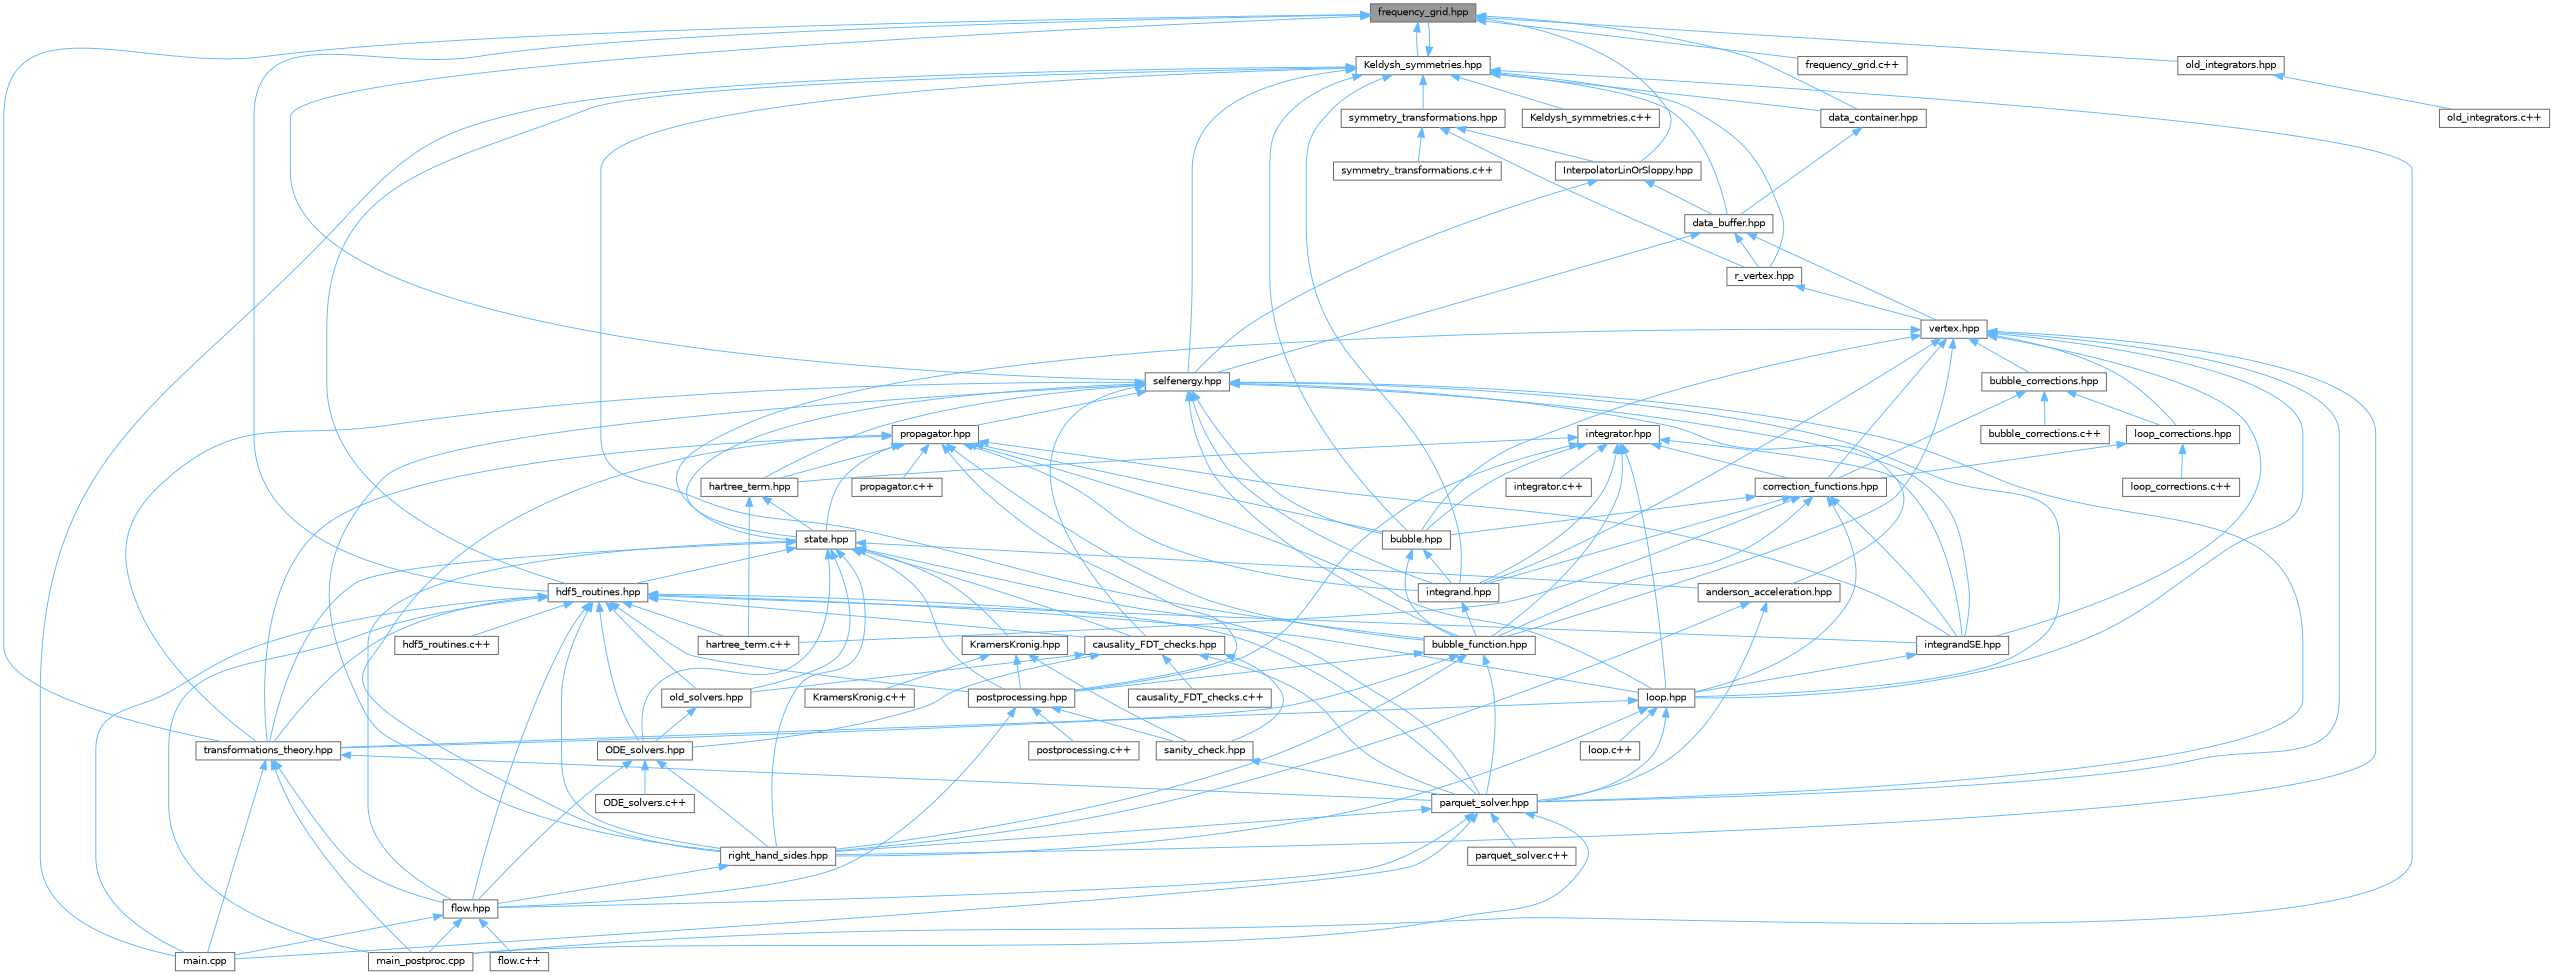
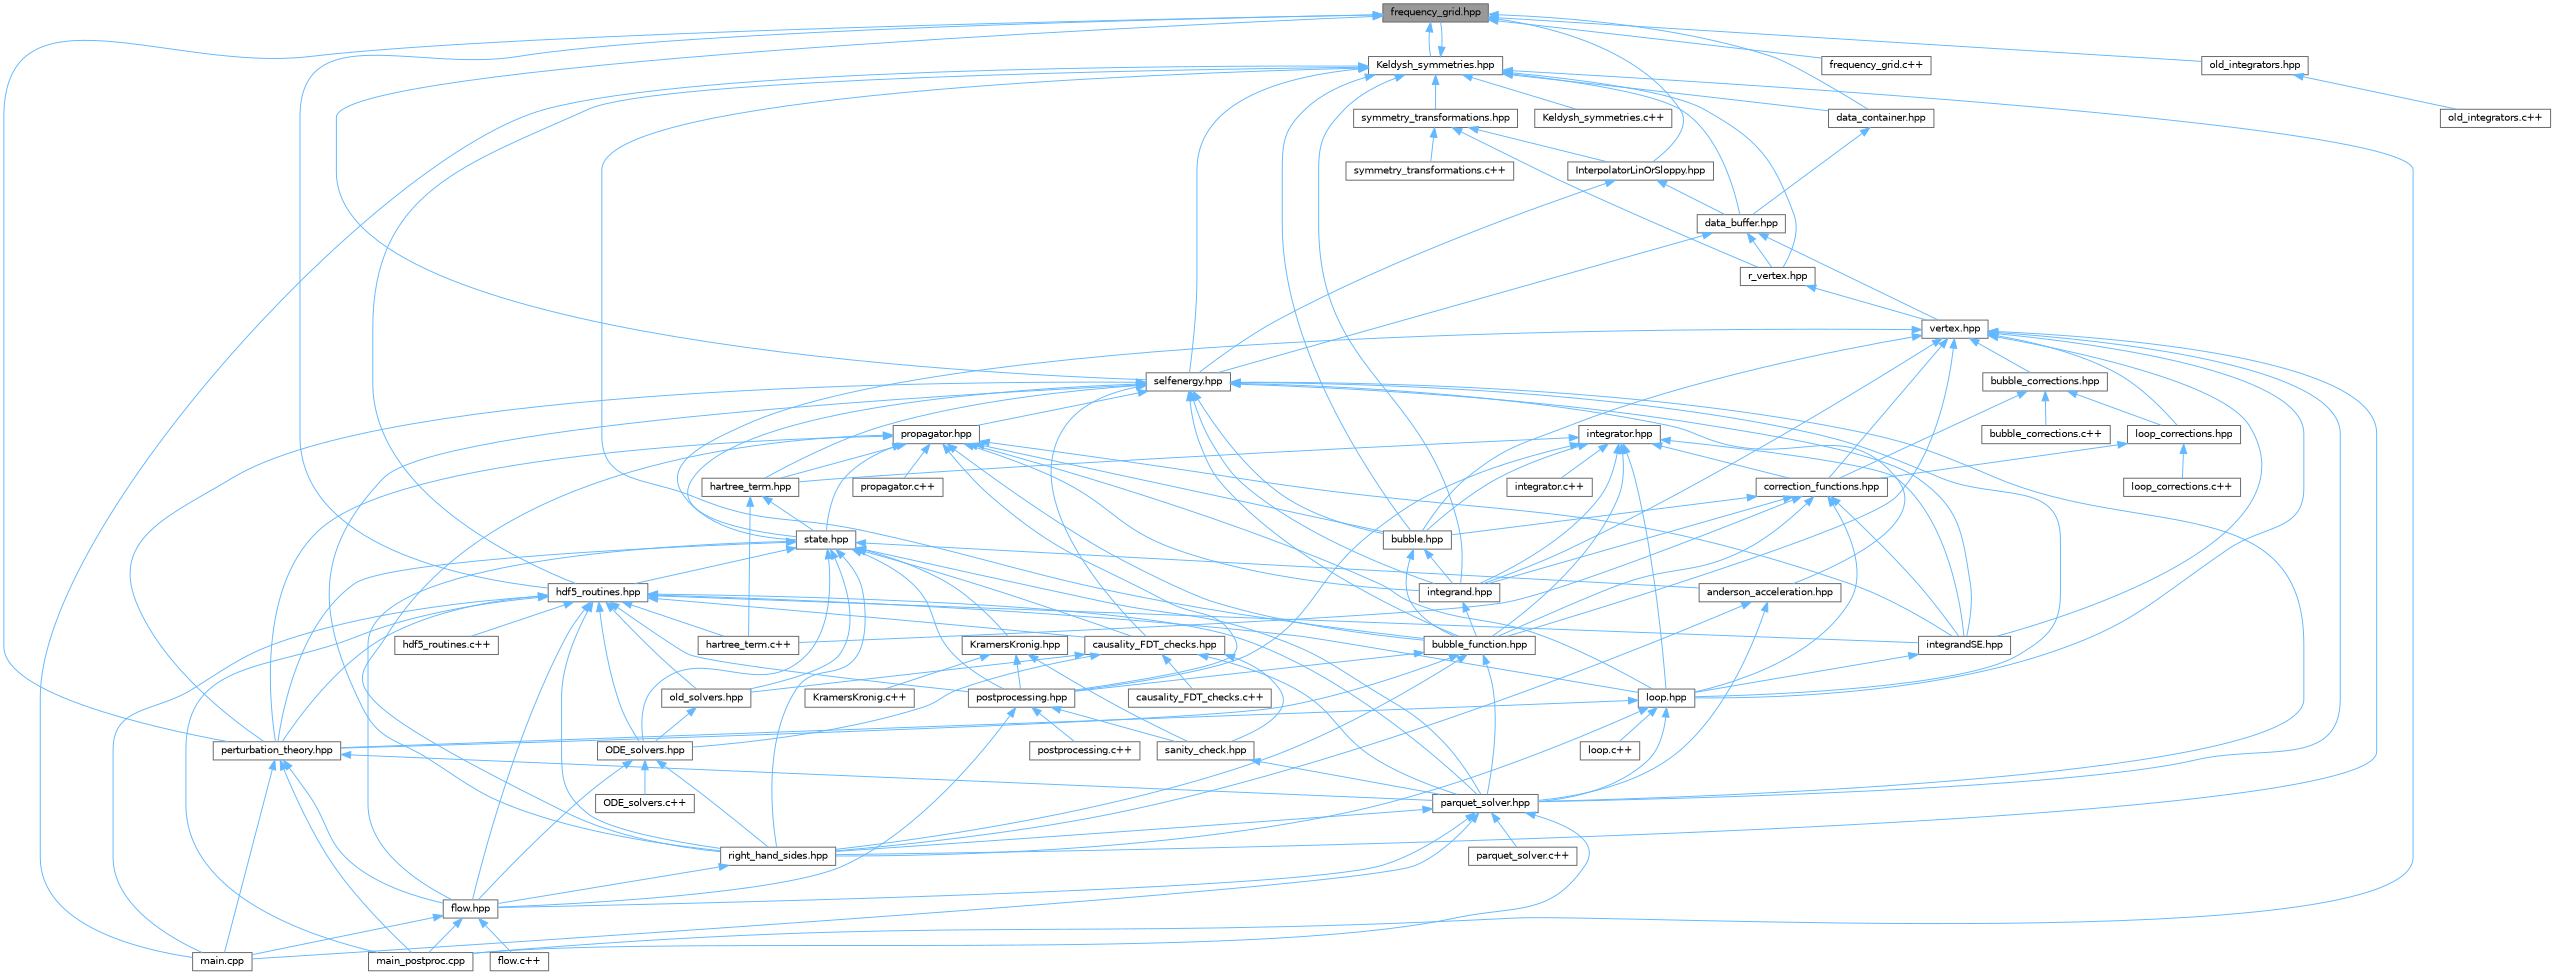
node "transformations_theory.hpp": label "transformations_theory.hpp" -> "perturbation_theory.hpp"
